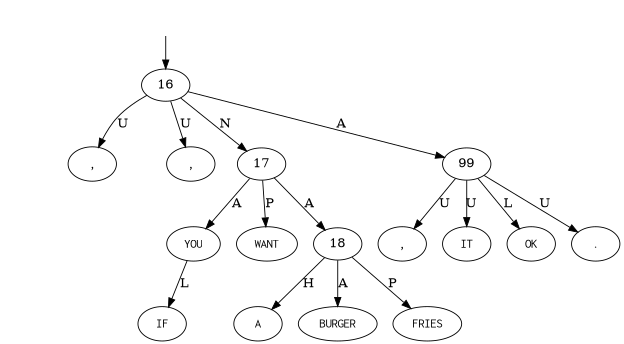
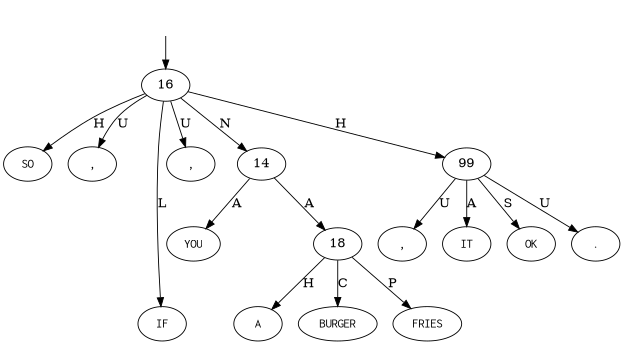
edge "16" -> "99": label "A" -> "H"
node "SO": added
node "17": label "17" -> "14"
edge "99" -> "IT": label "U" -> "A"
edge "99" -> "OK": label "L" -> "S"
node "WANT": removed
edge "YOU" -> "IF": now "16" -> "IF"
edge "18" -> "BURGER": label "A" -> "C"
